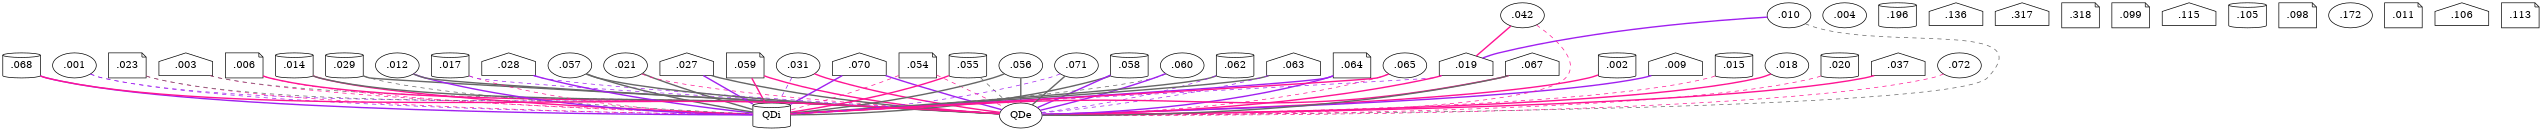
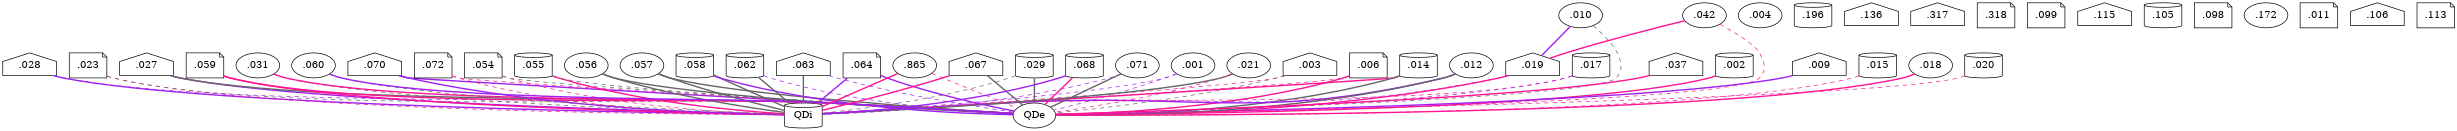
node ".065": label ".065" -> ".865"
node ".072": shape ellipse -> note
edge ".031" -- "QDi": color purple -> gray40
edge ".054" -- "QDe": color deeppink -> gray40
edge ".072" -- "QDi": added
